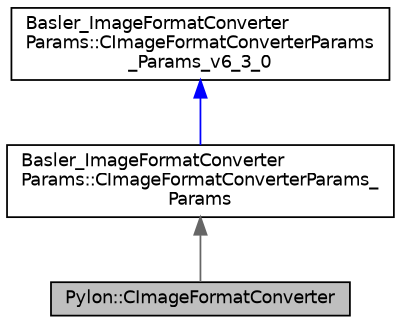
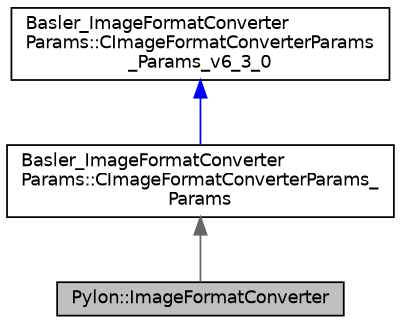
node "Pylon::CImageFormatConverter": label "Pylon::CImageFormatConverter" -> "Pylon::ImageFormatConverter"
